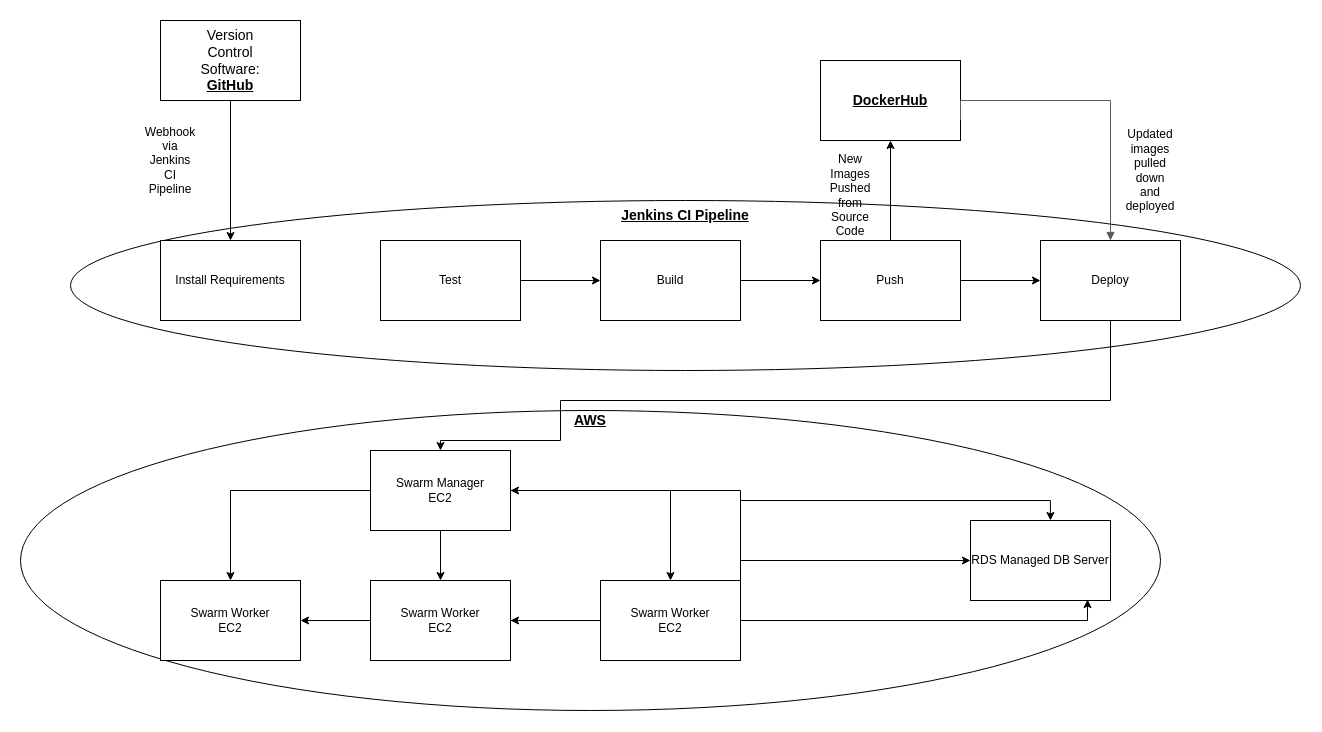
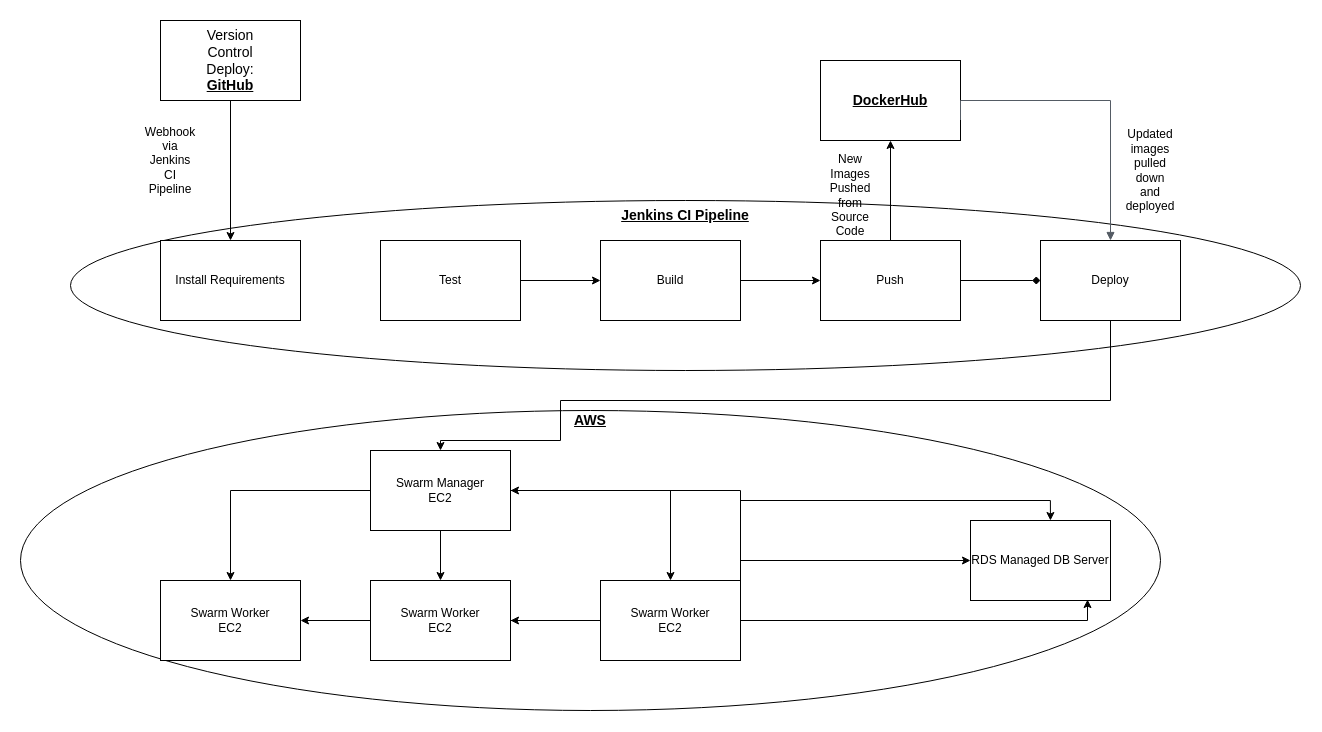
node "Version Control Software: GitHub": label "Version Control Software: GitHub" -> "Version Control Deploy: GitHub"
edge "Push" -> "Deploy": arrowhead classic -> diamond
